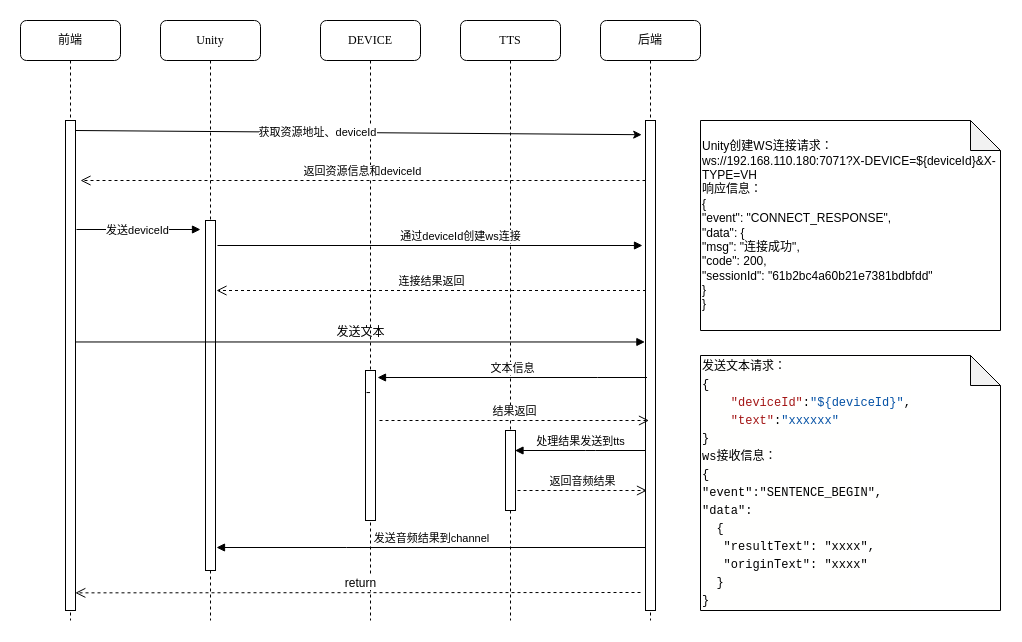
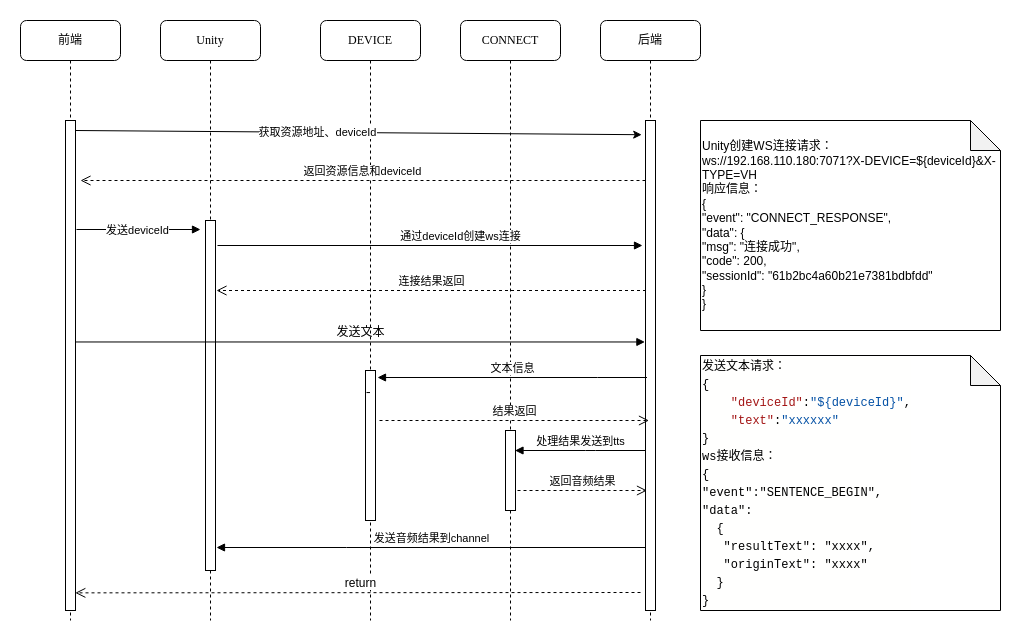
node "TTS": label "TTS" -> "CONNECT"
